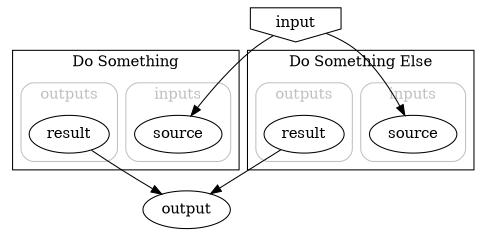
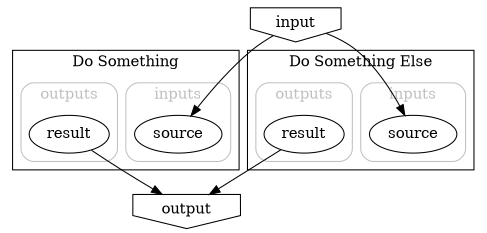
node "output": shape ellipse -> invhouse
